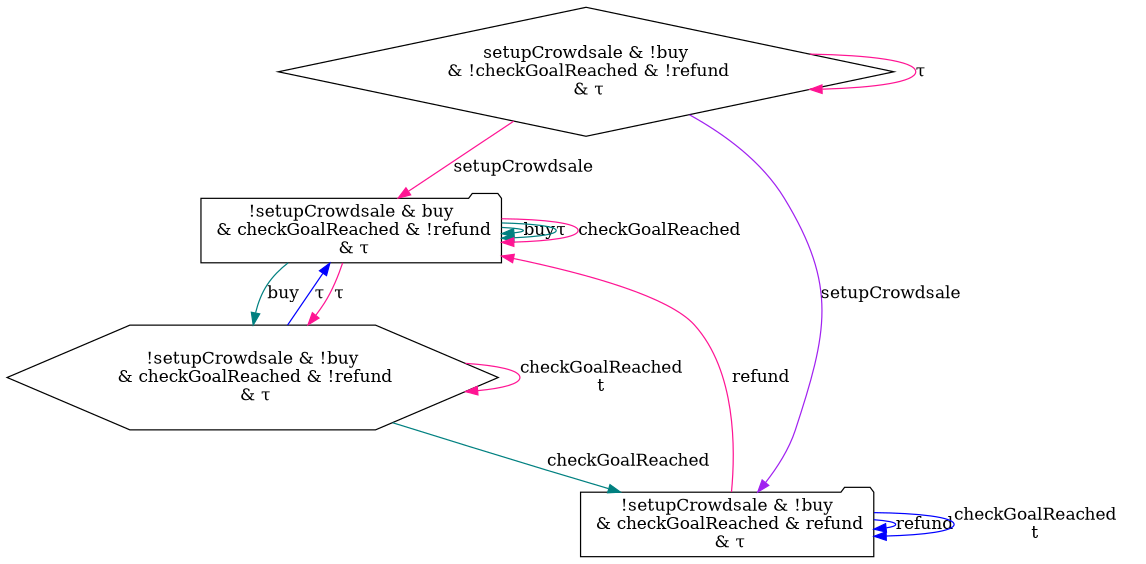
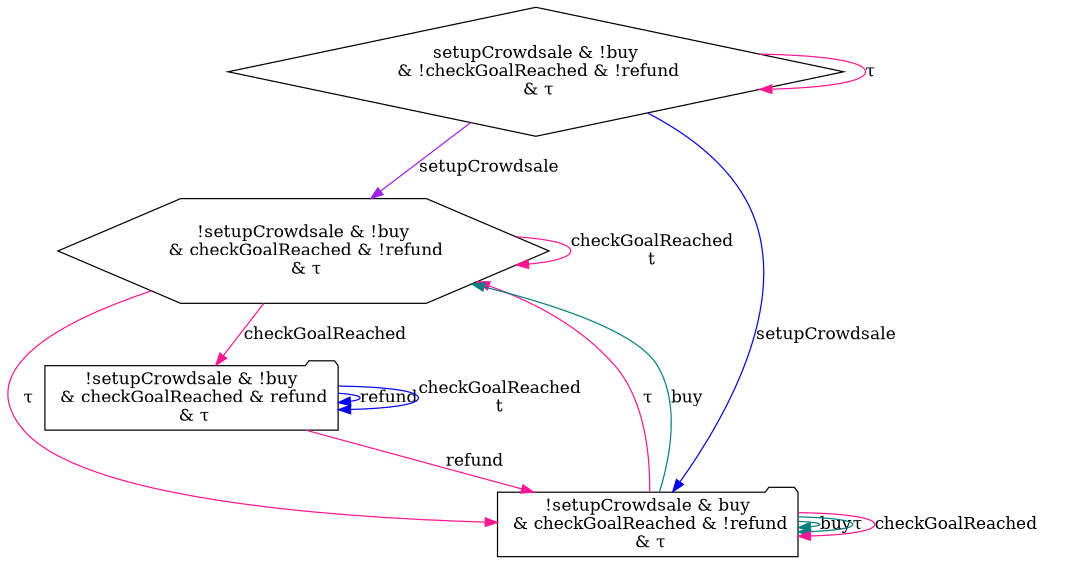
edge "setupCrowdsale & !buy & !checkGoalReached & !refund & τ" -> "!setupCrowdsale & buy & checkGoalReached & !refund & τ": color deeppink -> blue
edge "setupCrowdsale & !buy & !checkGoalReached & !refund & τ" -> "!setupCrowdsale & !buy & checkGoalReached & refund & τ": now "setupCrowdsale & !buy & !checkGoalReached & !refund & τ" -> "!setupCrowdsale & !buy & checkGoalReached & !refund & τ"
edge "!setupCrowdsale & !buy & checkGoalReached & !refund & τ" -> "!setupCrowdsale & buy & checkGoalReached & !refund & τ": color blue -> deeppink
edge "!setupCrowdsale & !buy & checkGoalReached & !refund & τ" -> "!setupCrowdsale & !buy & checkGoalReached & refund & τ": color teal -> deeppink
